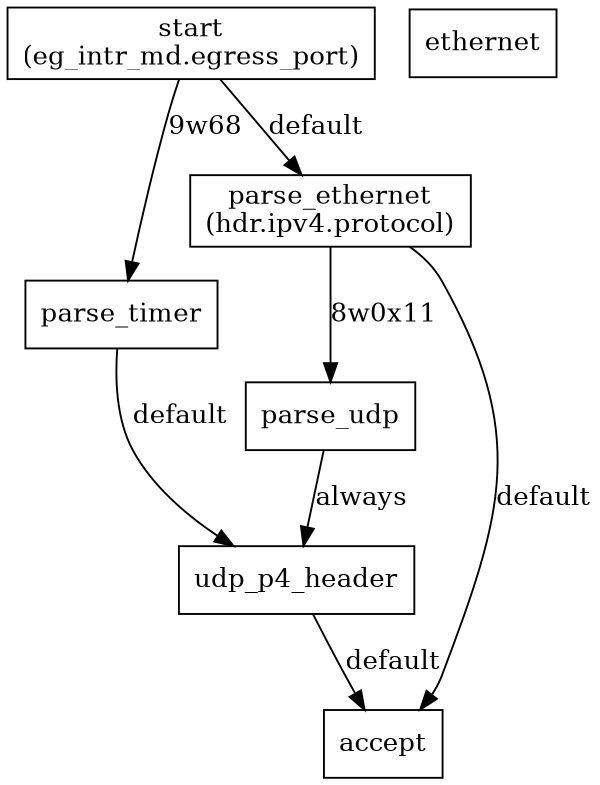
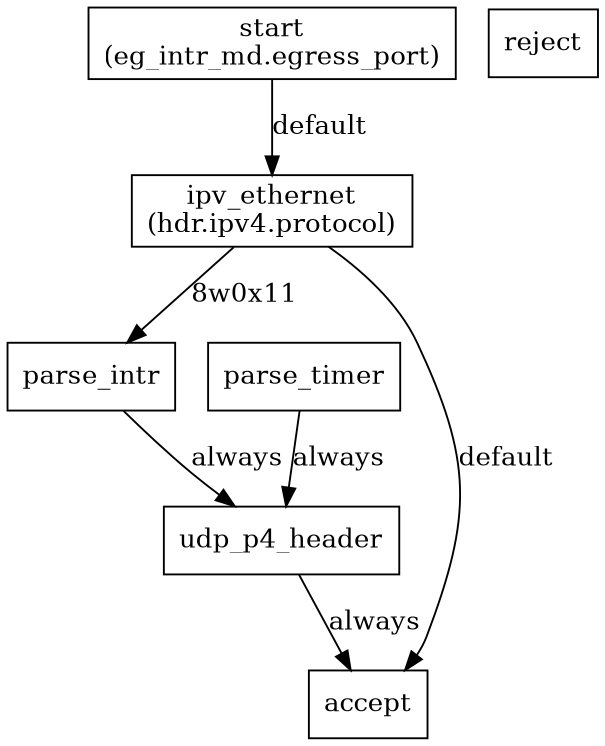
node "ethernet": label "ethernet" -> "reject"
edge "start (eg_intr_md.egress_port)" -> "parse_timer": removed, label "9w68"
node "parse_ethernet (hdr.ipv4.protocol)": label "parse_ethernet (hdr.ipv4.protocol)" -> "ipv_ethernet (hdr.ipv4.protocol)"
edge "parse_timer" -> "udp_p4_header": label "default" -> "always"
node "parse_udp": label "parse_udp" -> "parse_intr"
edge "udp_p4_header" -> "accept": label "default" -> "always"
